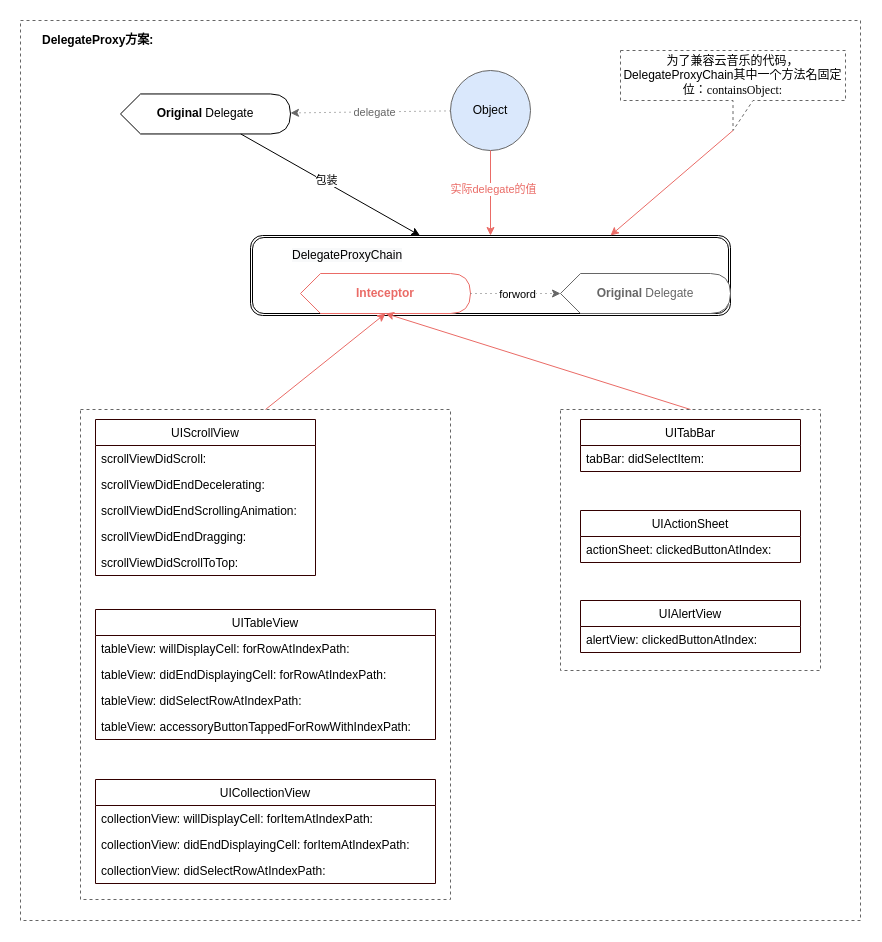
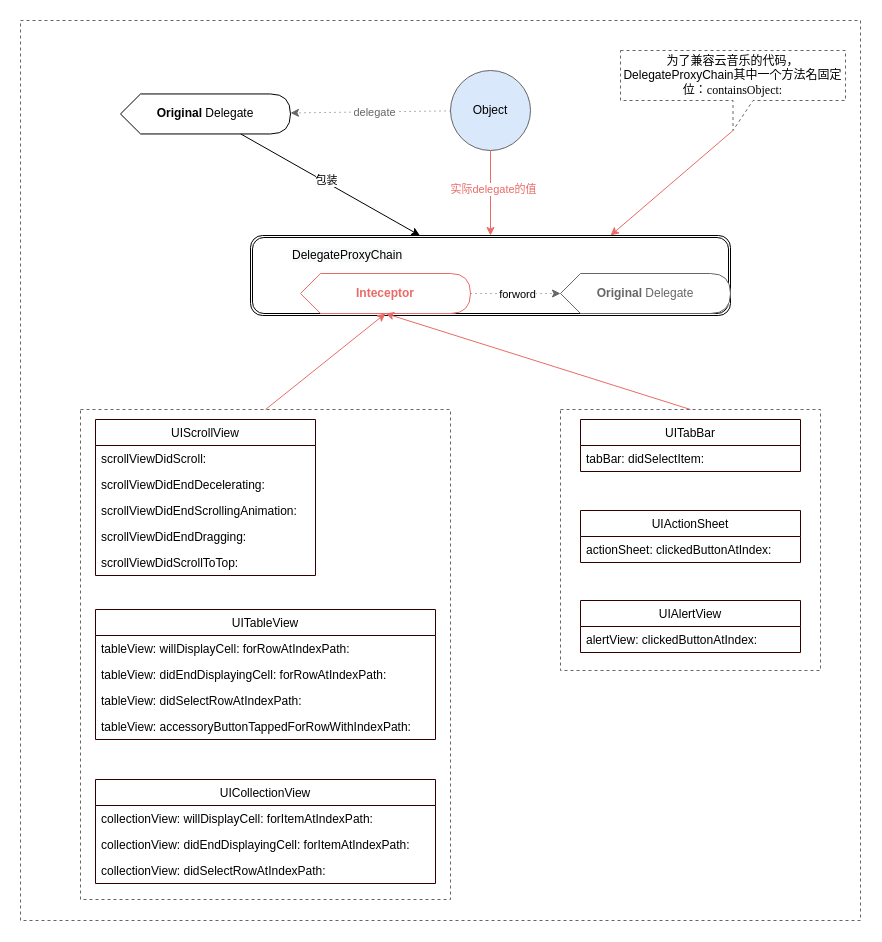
node "DelegateProxy方案:": removed
